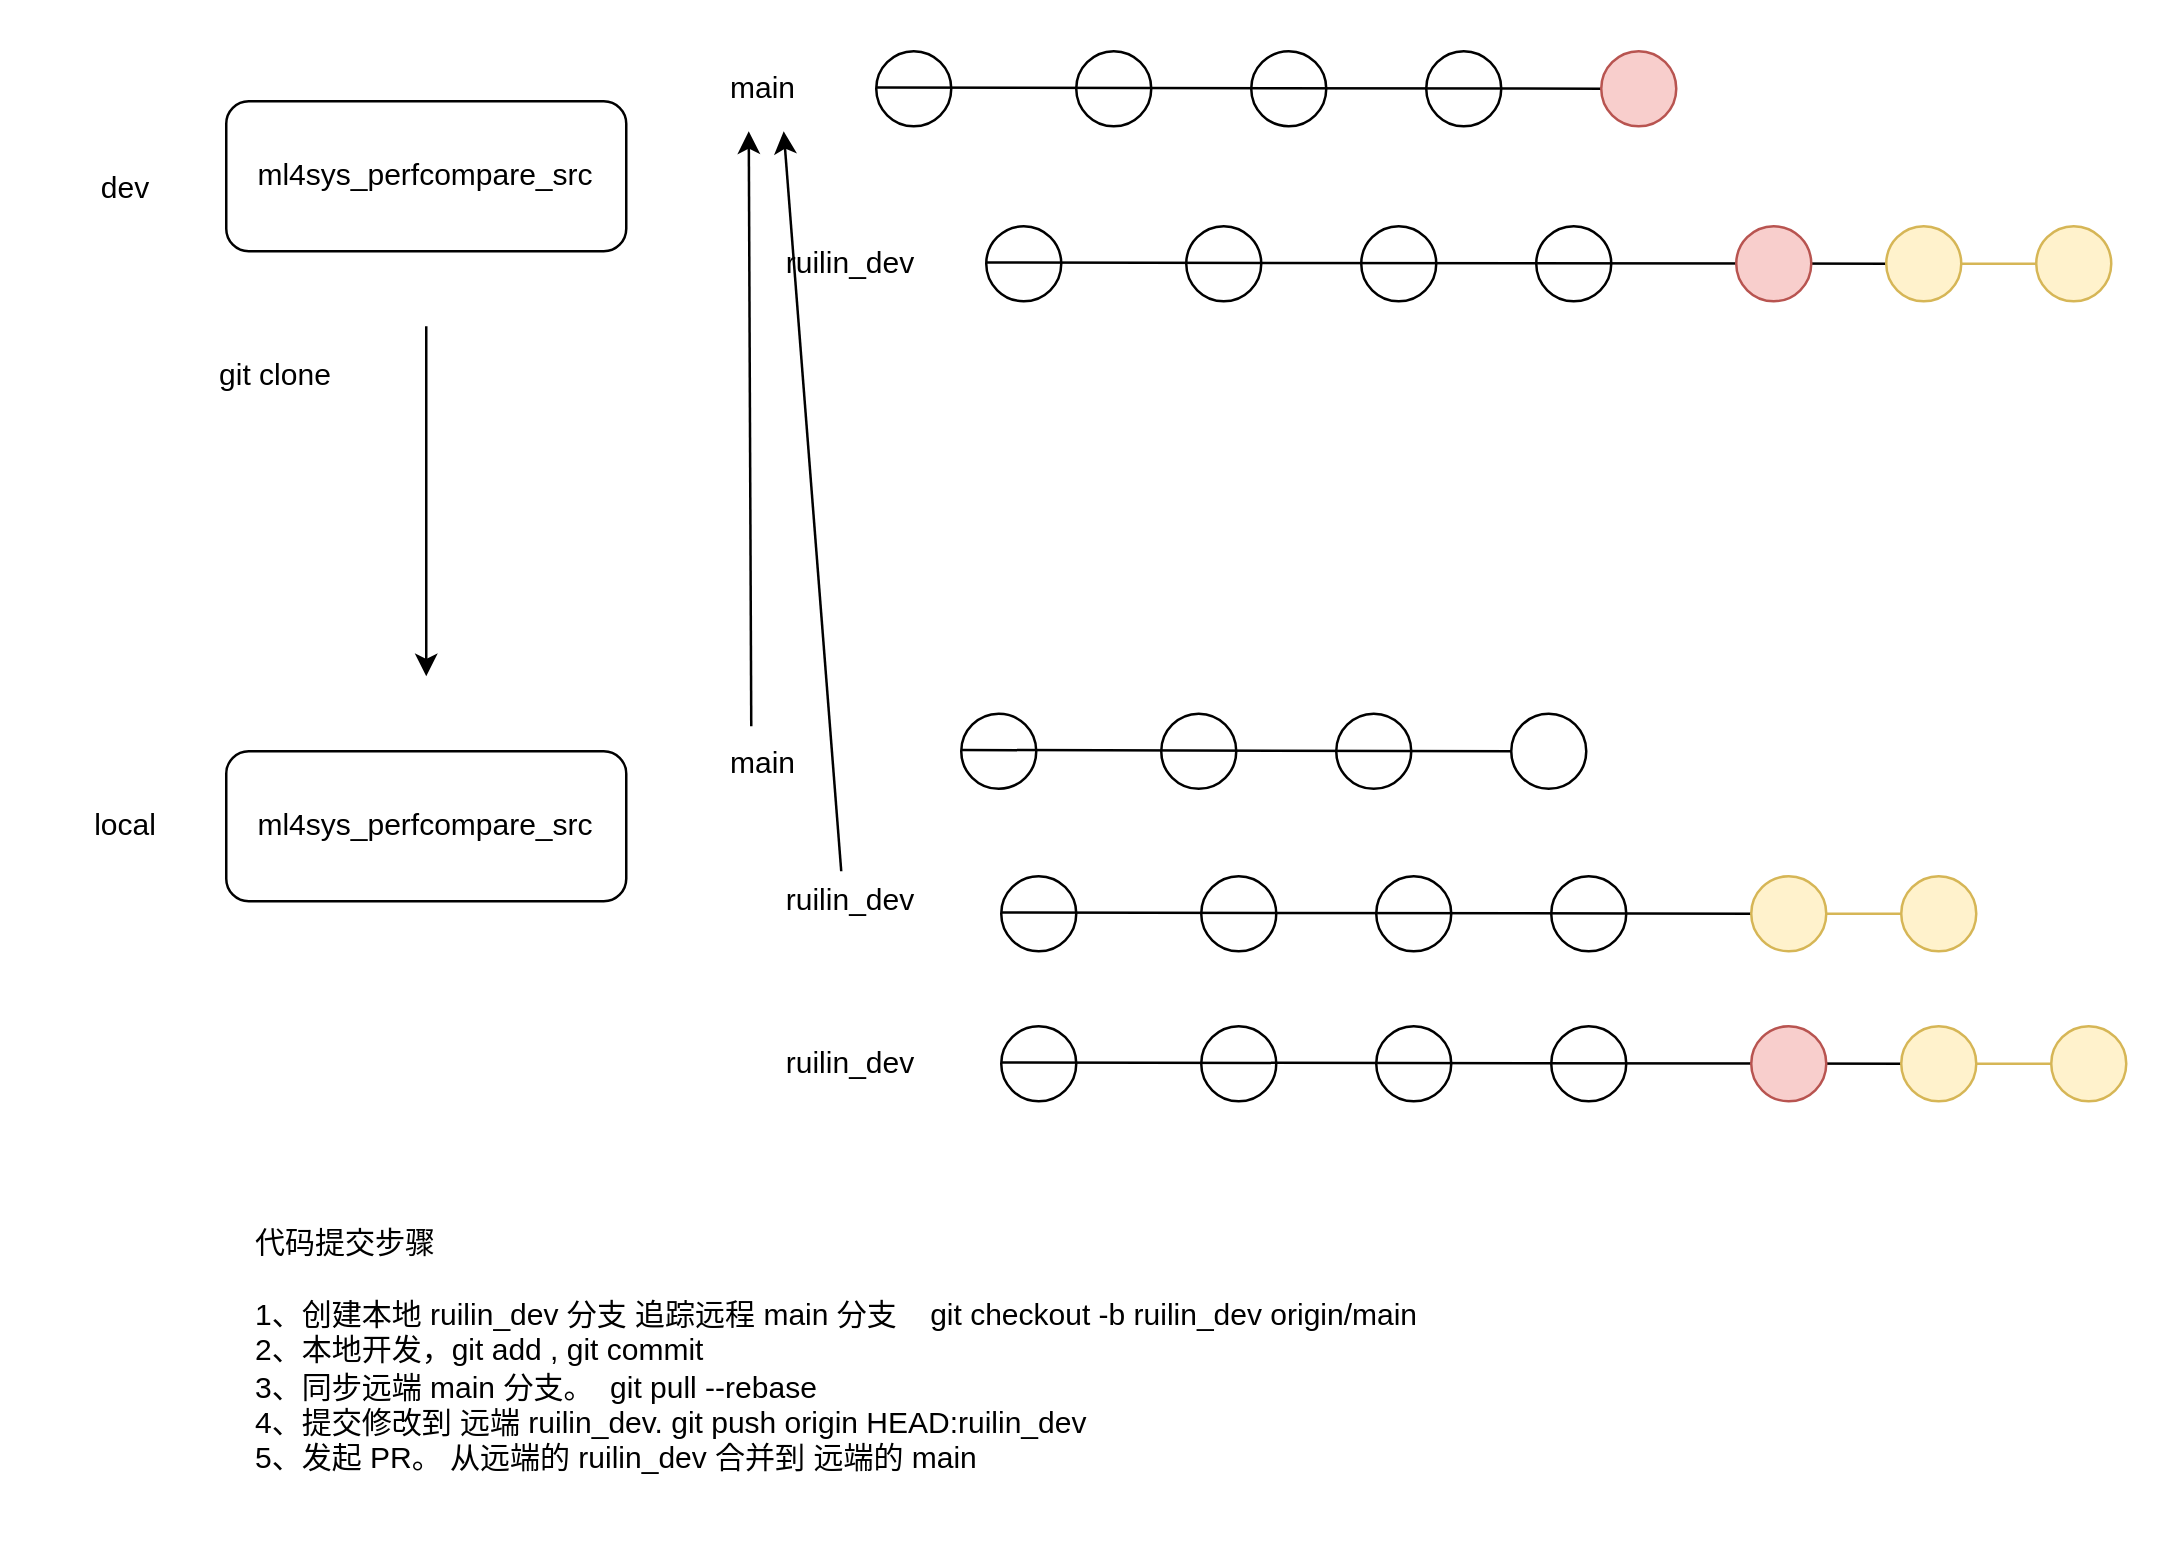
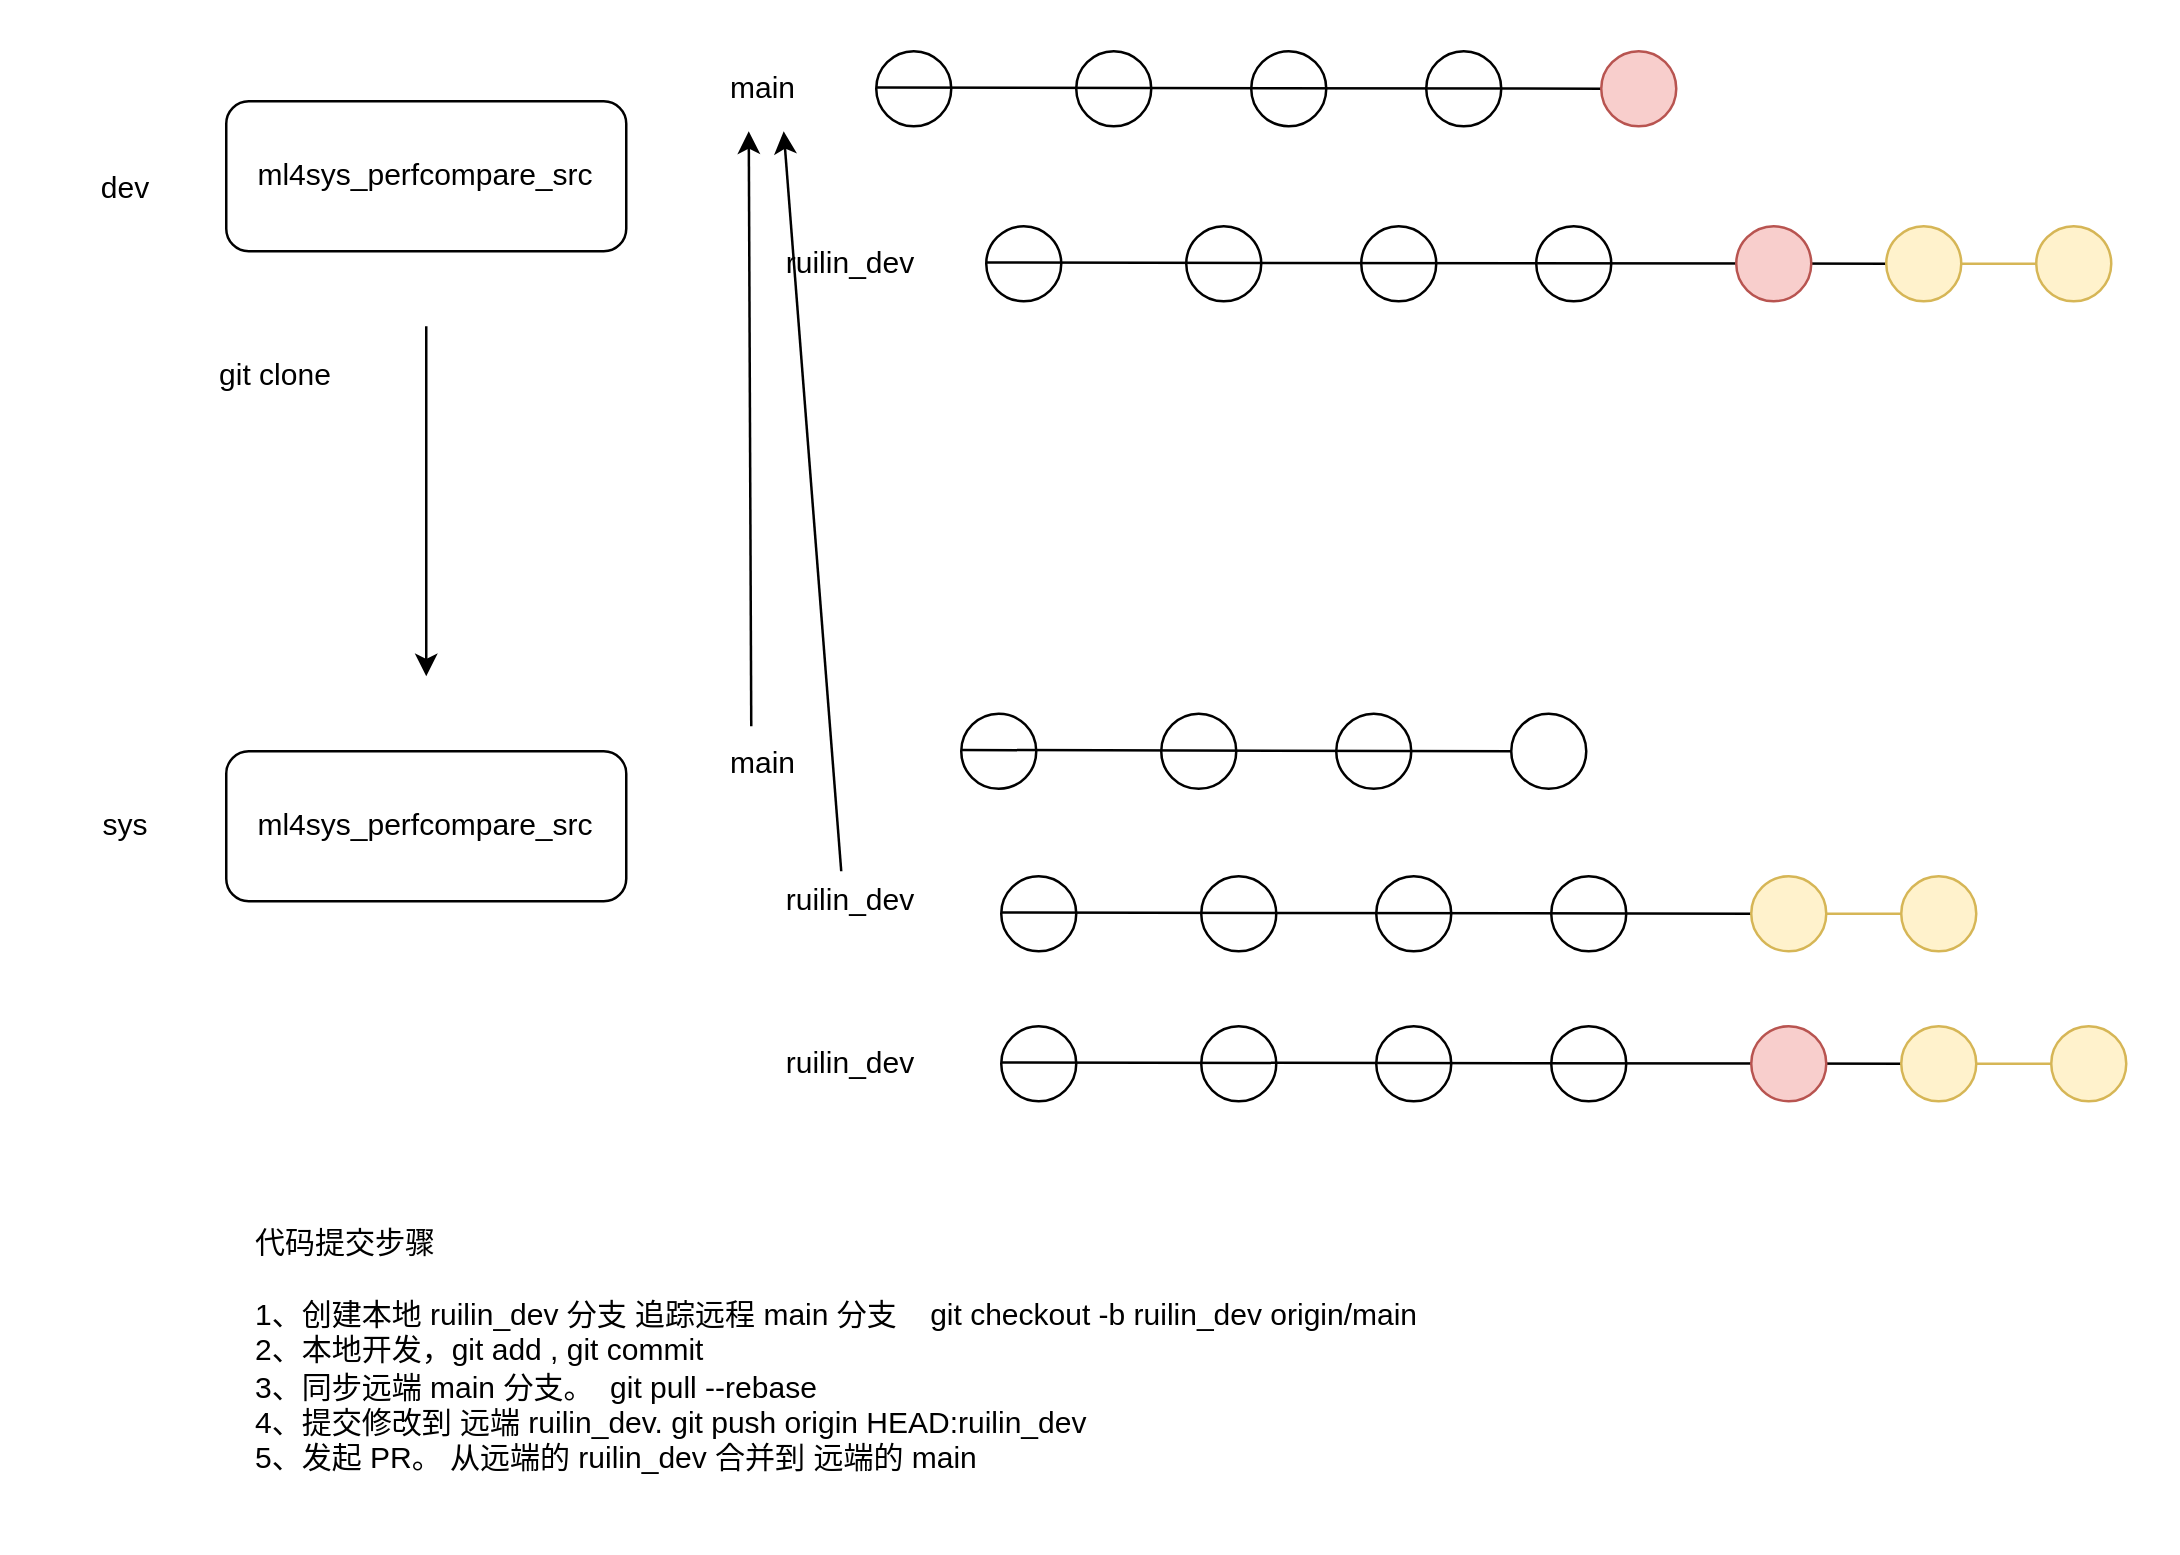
node "local": label "local" -> "sys"
